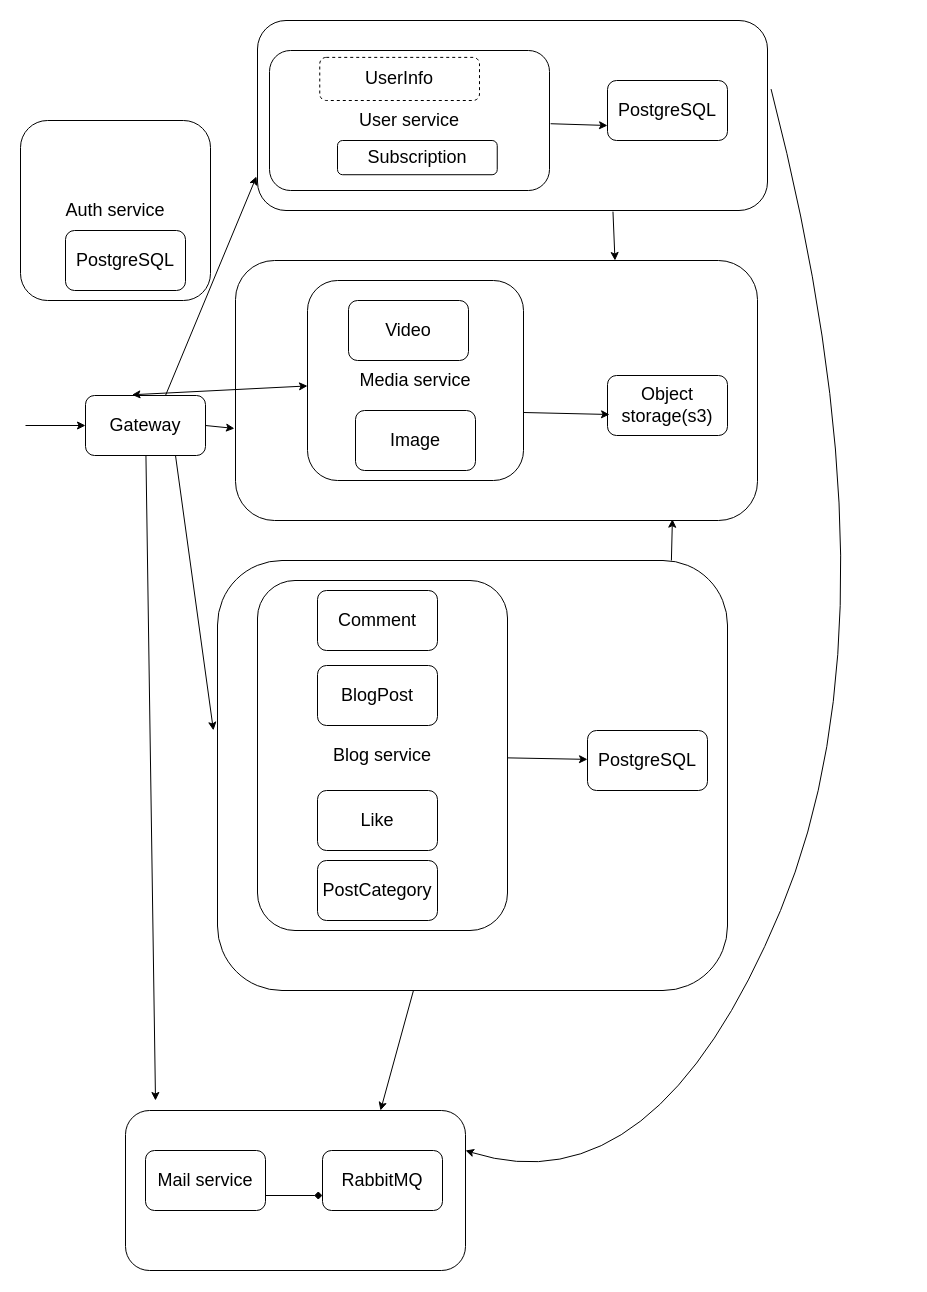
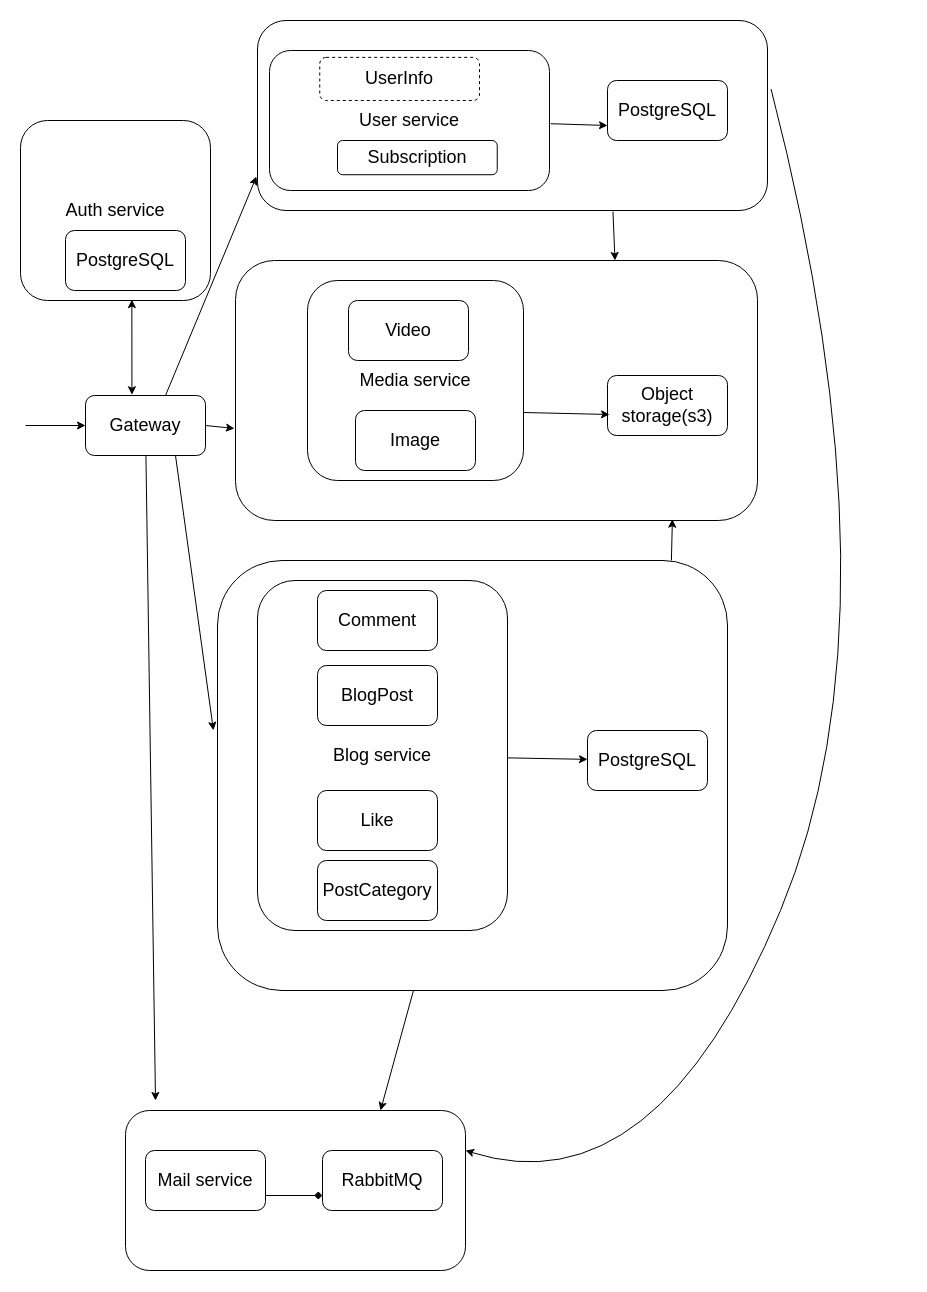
edge "Media service" -- "Gateway": now "Auth service" -- "Gateway"
